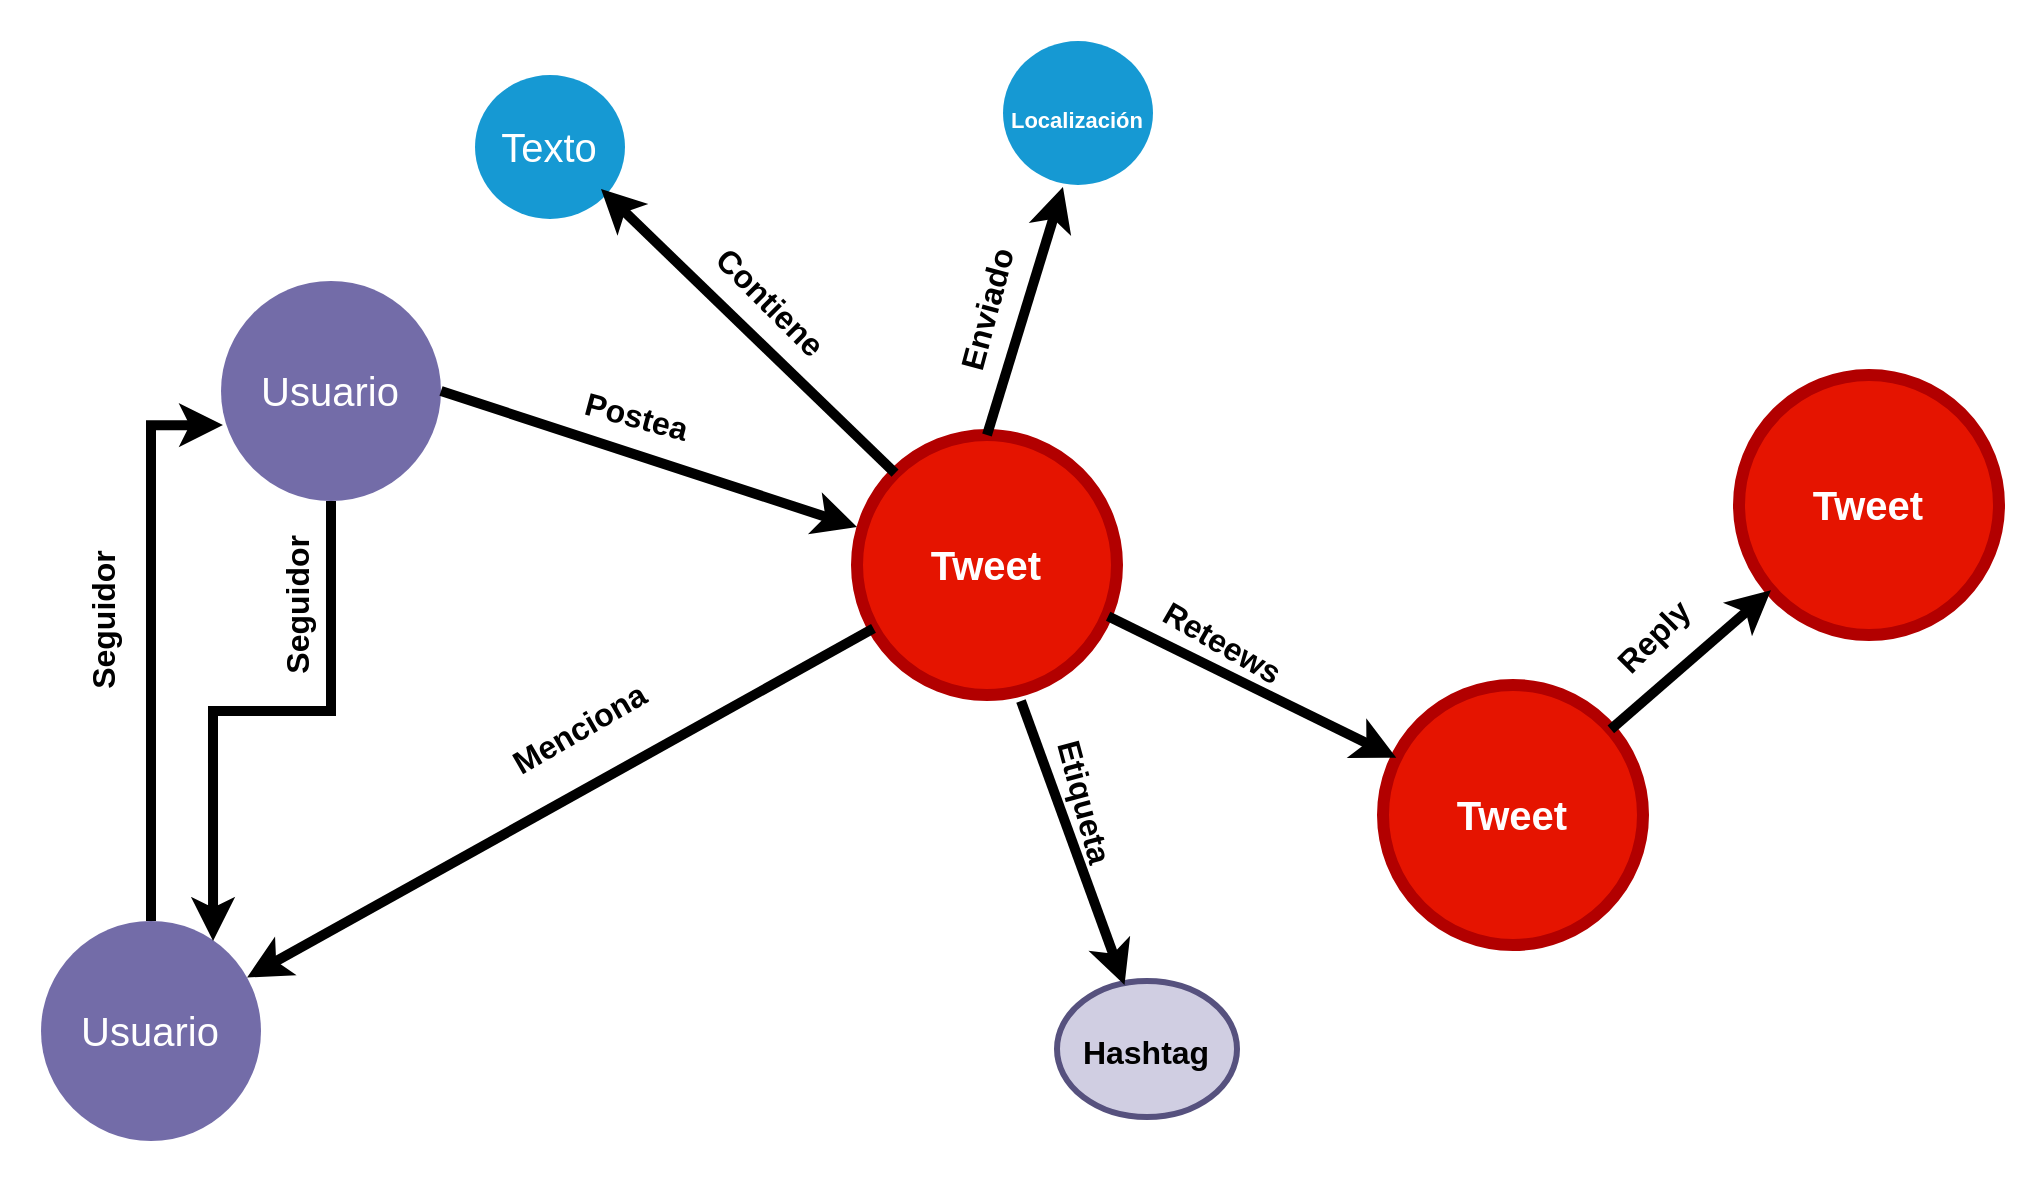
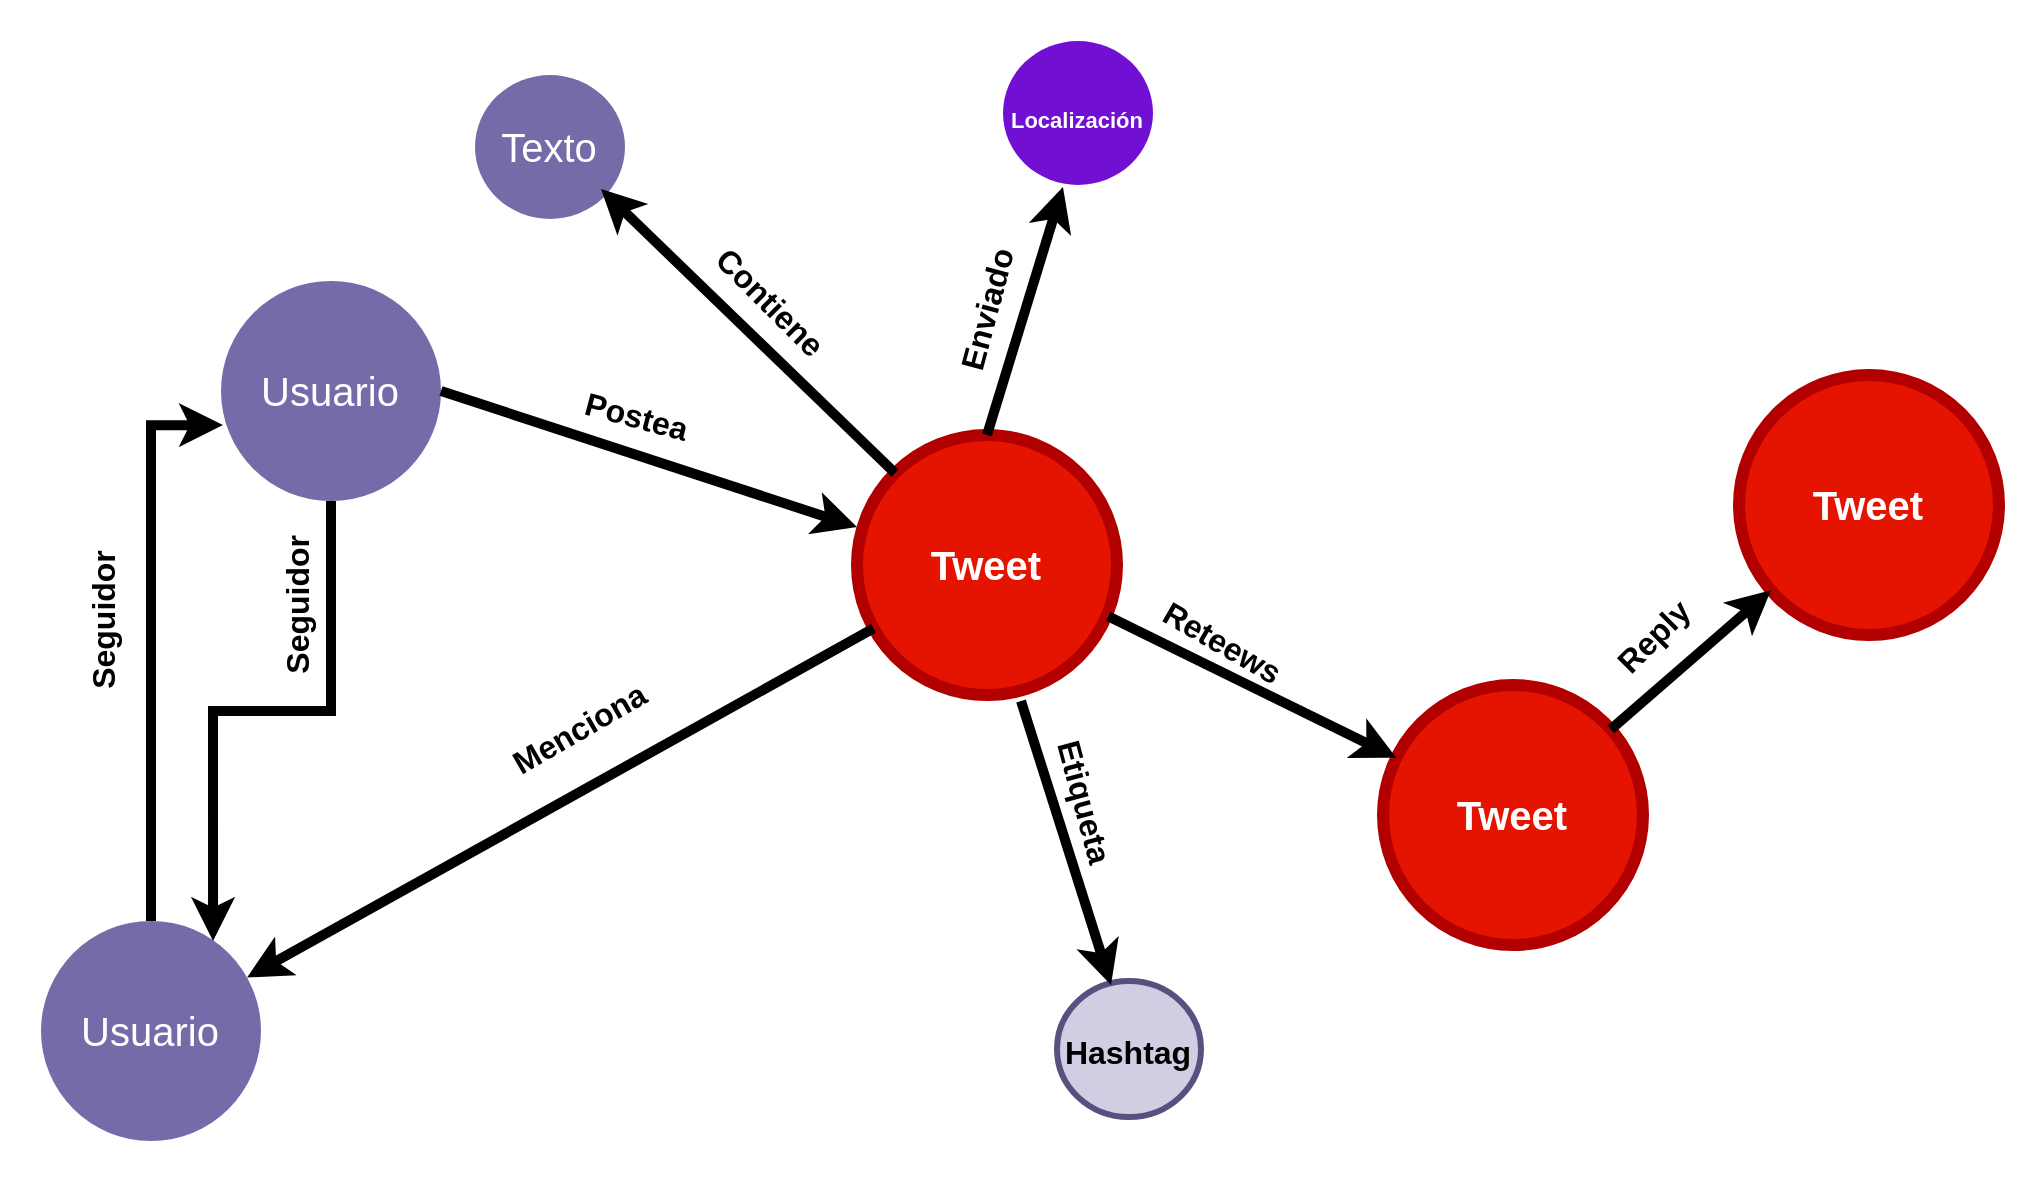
node "Localización": fillcolor #1699d3 -> #710fd3
node "Texto": fillcolor #1699d3 -> #736ca8
node "Hashtag": size 180x136 -> 144x136
